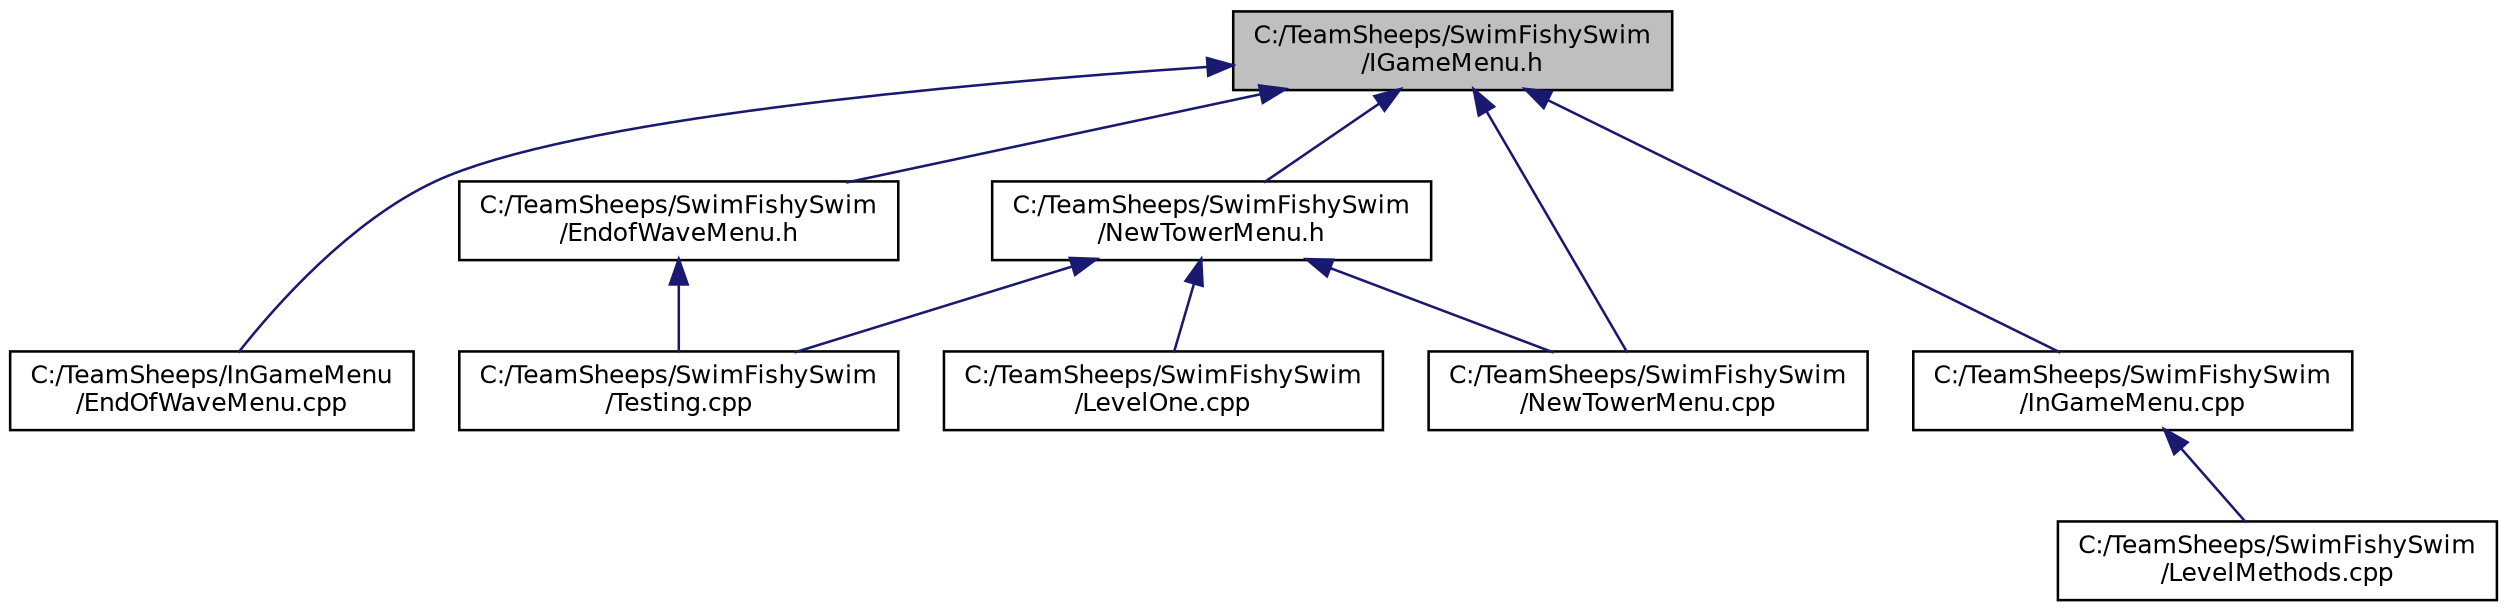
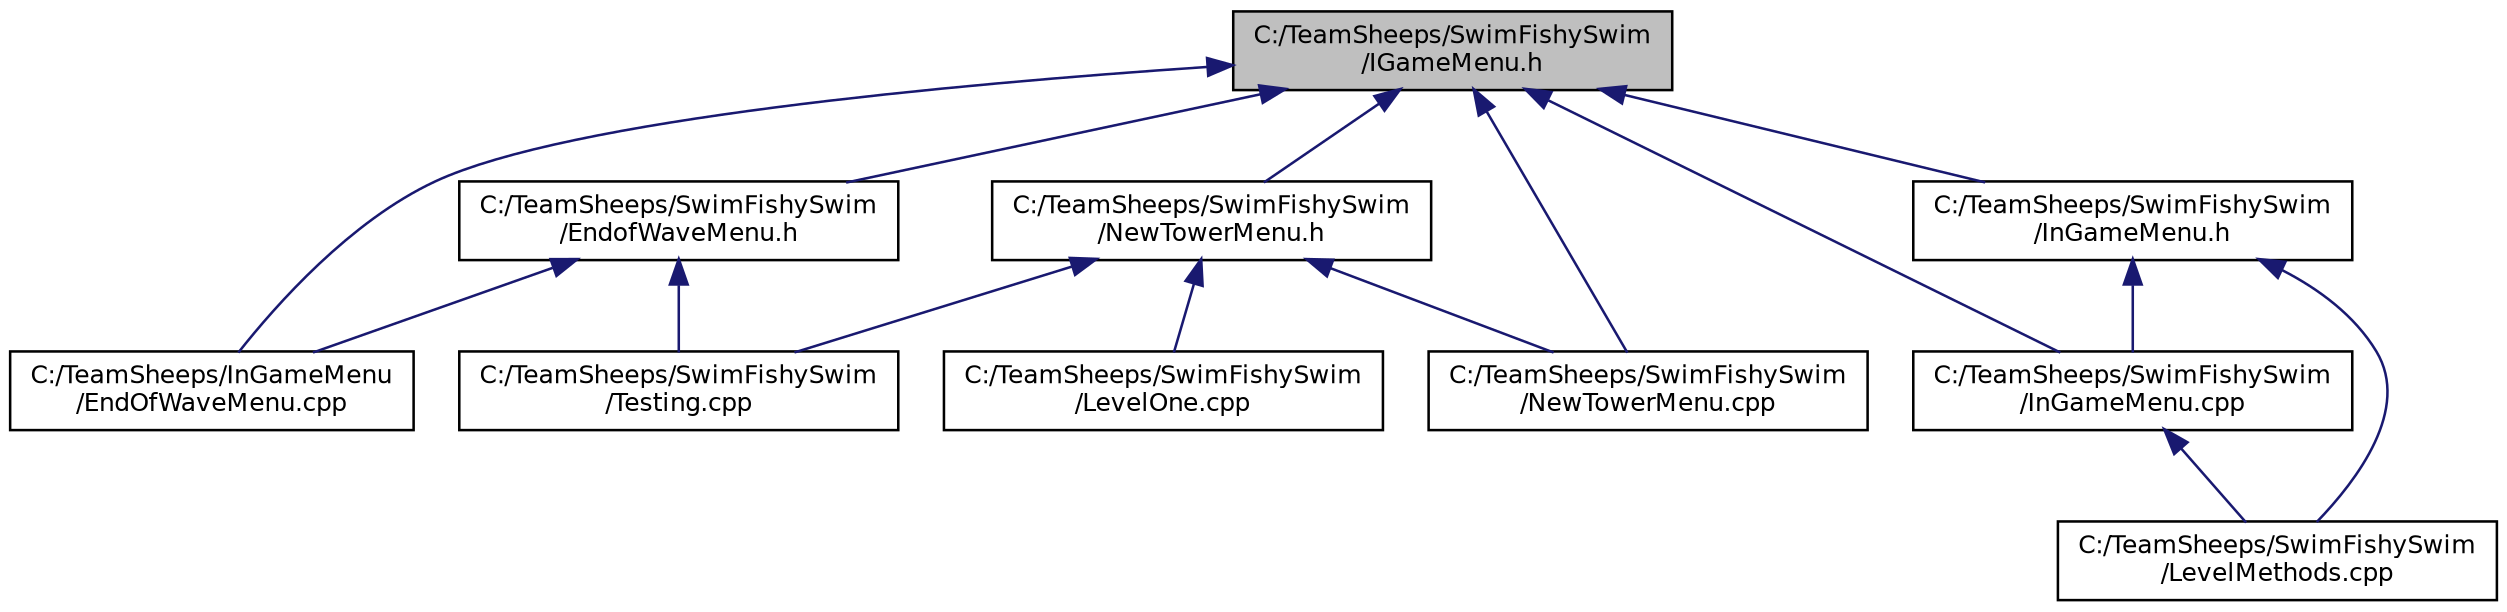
node "C:/TeamSheeps/SwimFishySwim /InGameMenu.h": added
edge "C:/TeamSheeps/InGameMenu /EndOfWaveMenu.cpp" -> "C:/TeamSheeps/SwimFishySwim /EndofWaveMenu.h": added
